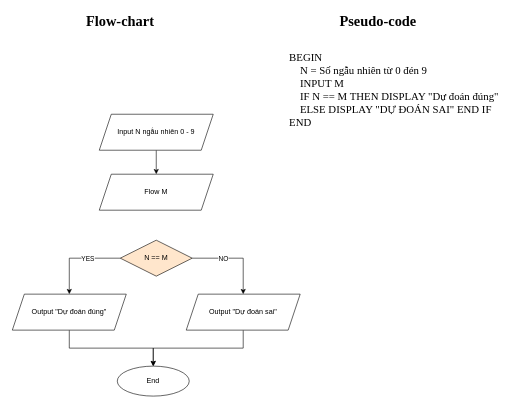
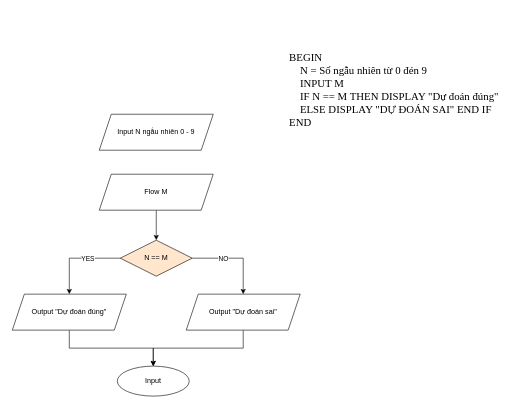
node "Flow-chart": removed
node "Pseudo-code": removed
edge "Input N ngẫu nhiên 0 - 9" -> "Flow M": removed
edge "Flow M" -> "N == M": added
node "End": label "End" -> "Input"
